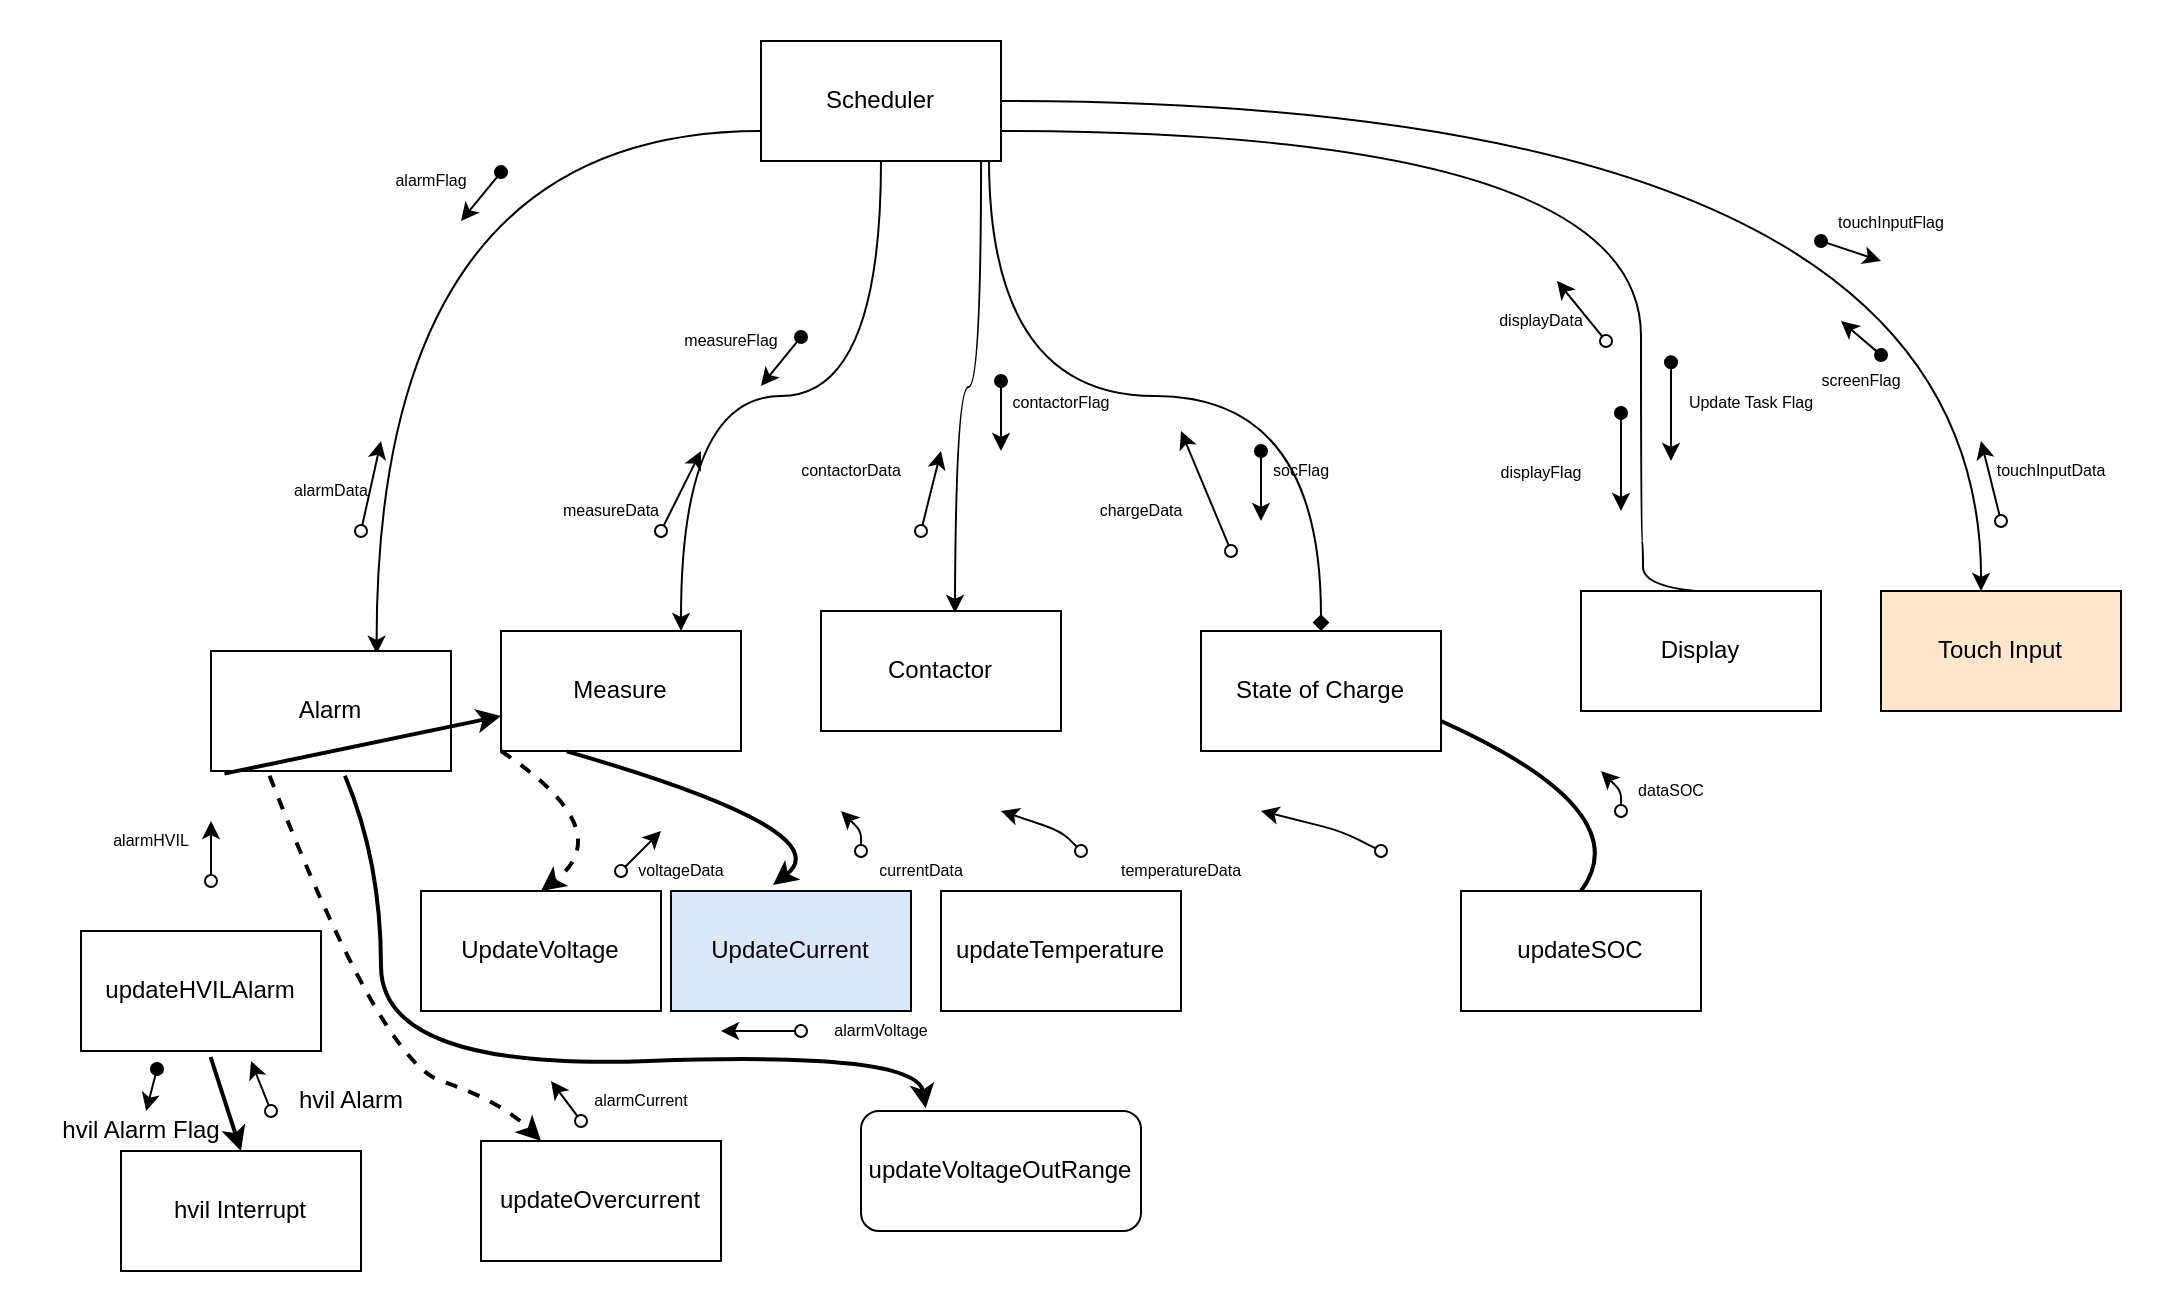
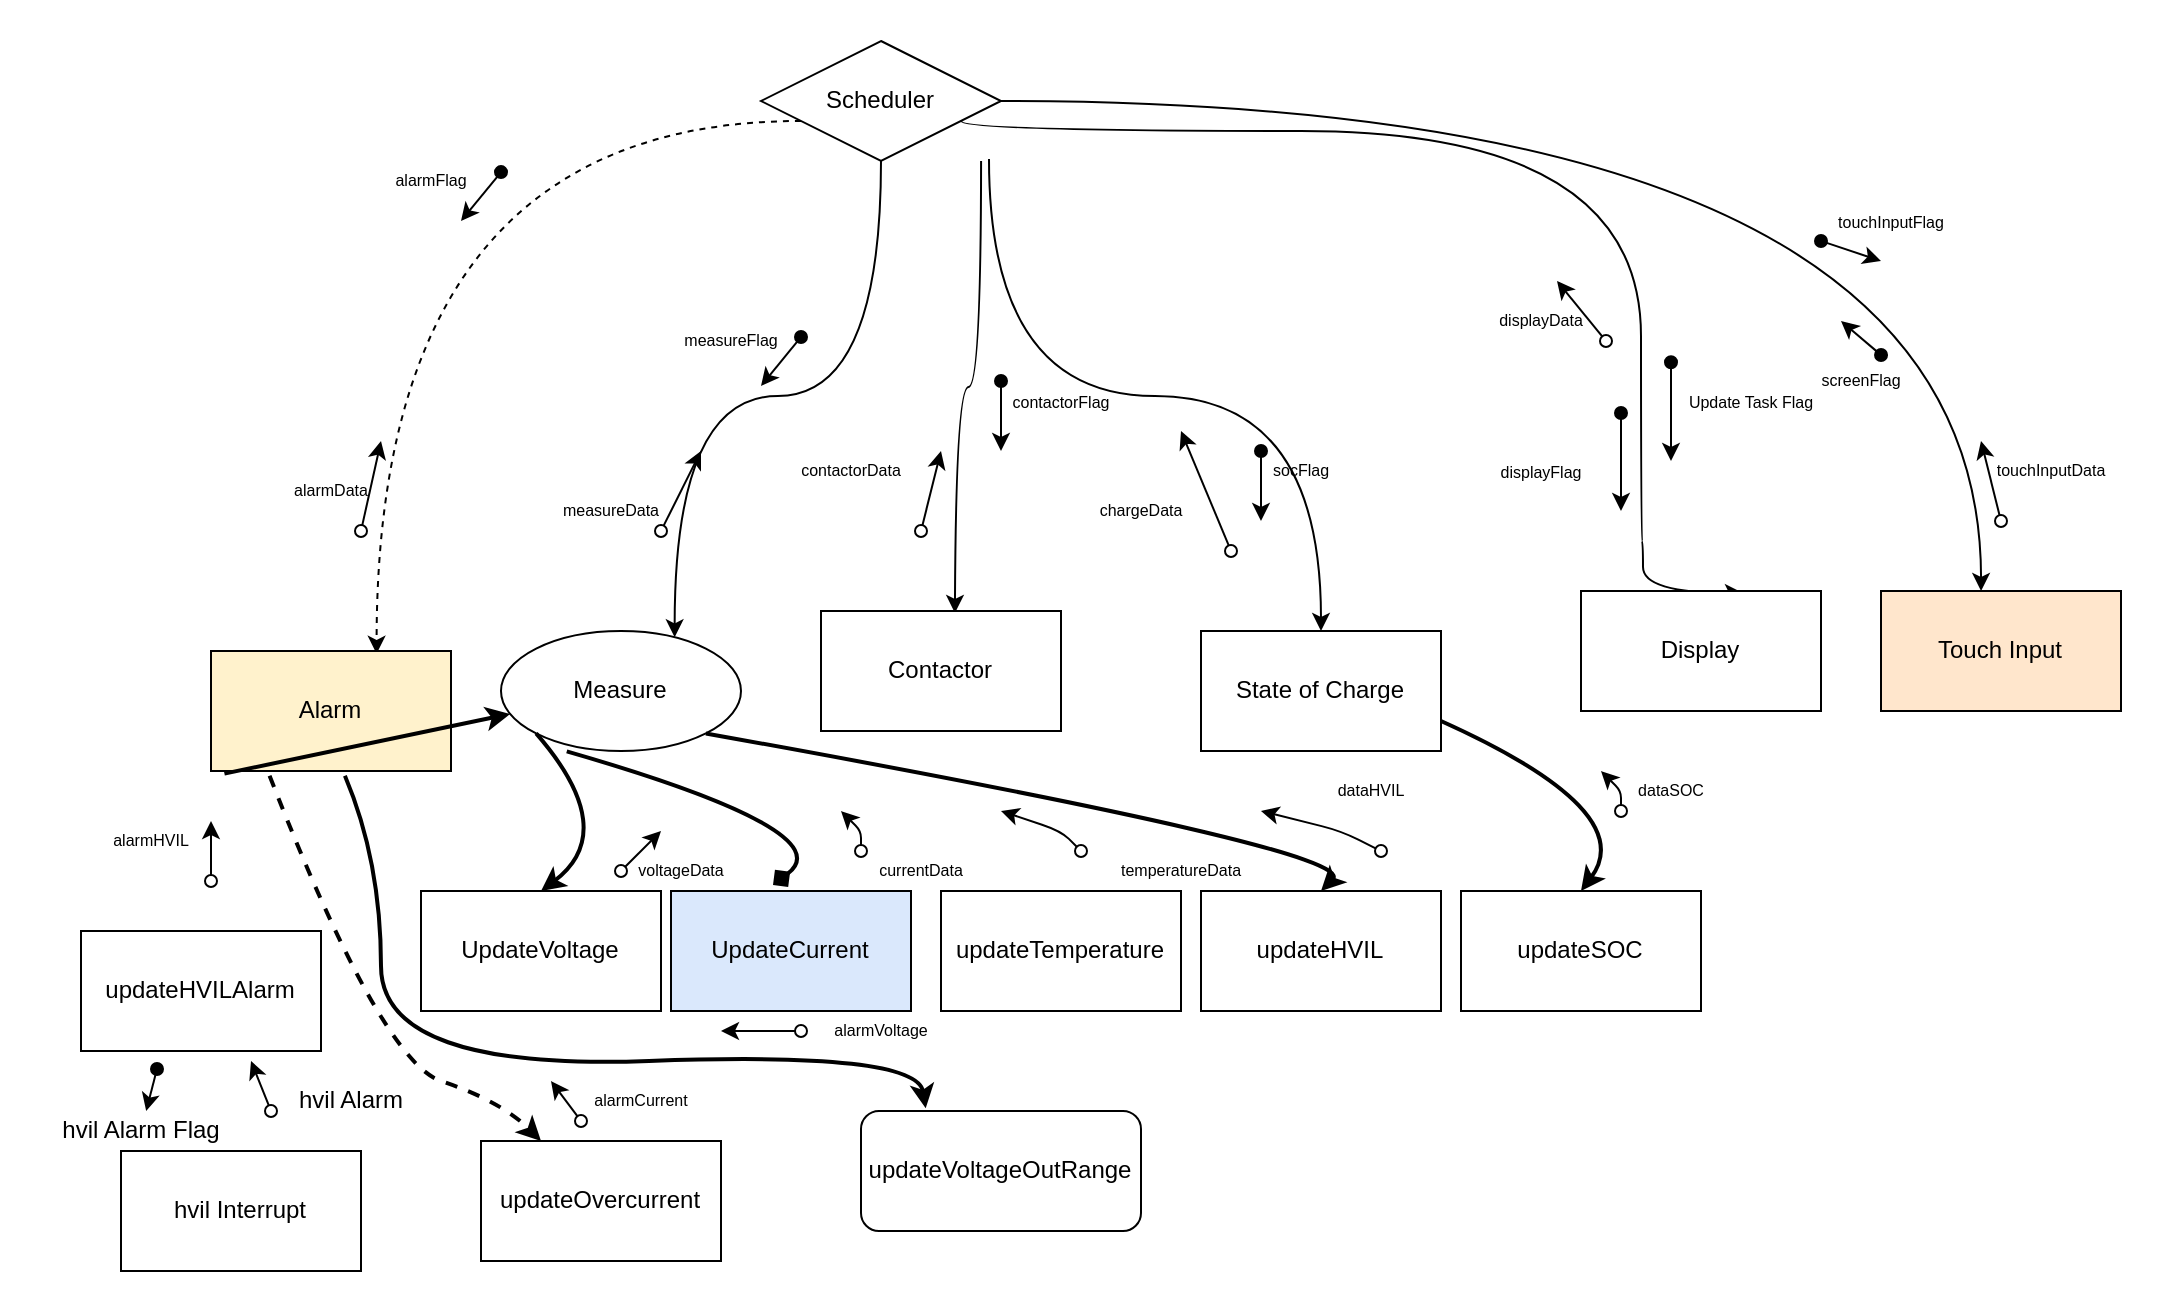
node "Scheduler": shape rectangle -> diamond
edge "Scheduler" -> "Alarm": style solid -> dashed
edge "Scheduler" -- "Display": arrowhead none -> classic
edge "Scheduler" -> "State of Charge": arrowhead diamond -> classic
node "Measure": shape rectangle -> ellipse
node "Alarm": fillcolor #ffffff -> #fff2cc
edge "Measure" -> "UpdateVoltage": style dashed -> solid
node "dataHVIL": added
edge "Measure" -> "updateHVIL": added
edge "State of Charge" -- "updateSOC": arrowhead none -> classic
edge "Measure" -> "UpdateCurrent": arrowhead classic -> diamond
node "updateHVIL": added
edge "updateHVILAlarm" -> "hvil Interrupt": removed
